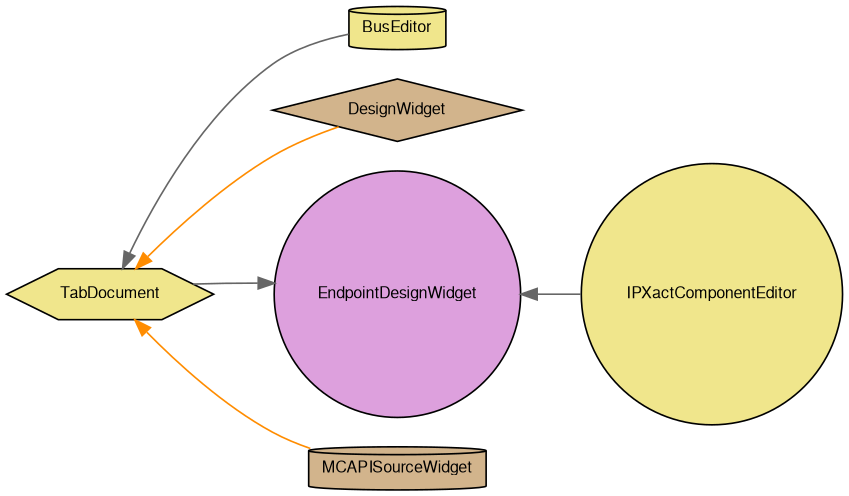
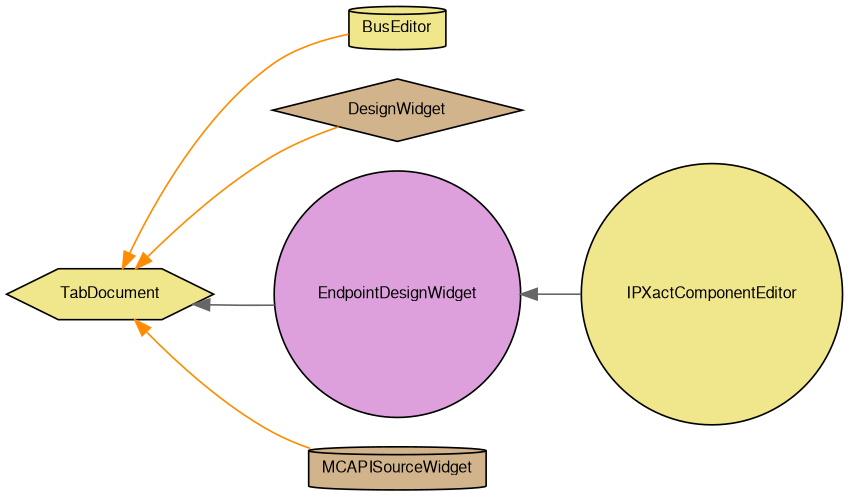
edge "BusEditor" -> "TabDocument": color gray40 -> darkorange
edge "TabDocument" -> "EndpointDesignWidget": reversed
